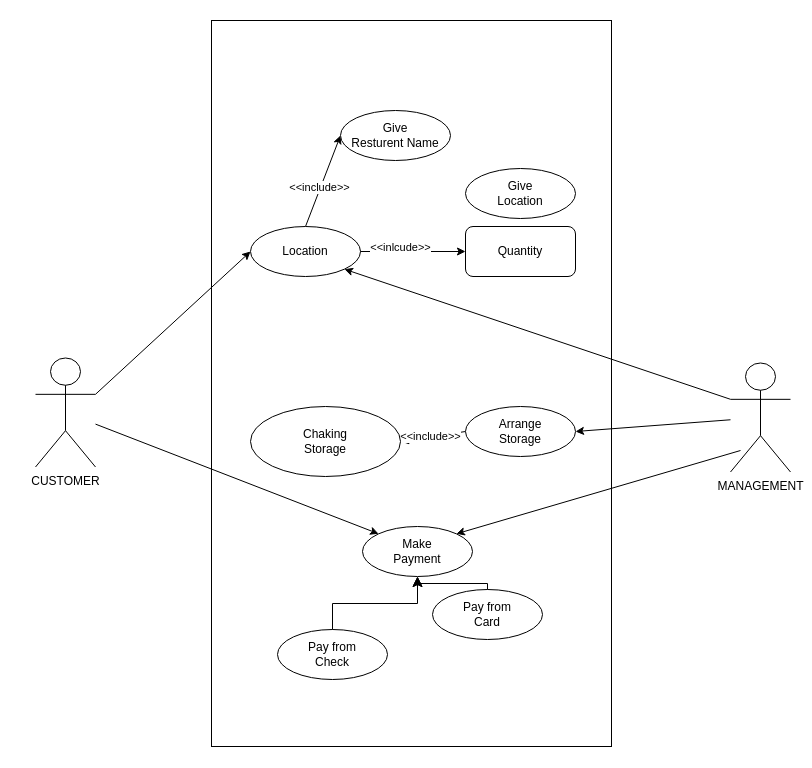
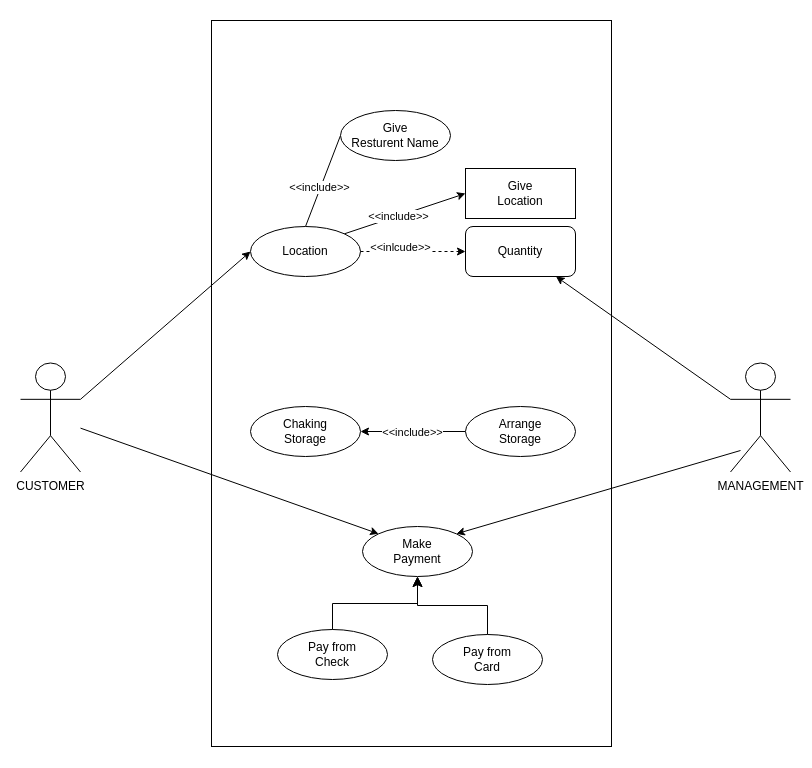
edge "Location" -> "Give Resturent Name": arrowhead classic -> none
node "Give Location": shape ellipse -> rectangle
edge "Location" -> "Give Location": added, label "<<include>>"
edge "Location" -> "Quantity": style solid -> dashed
edge "MANAGEMENT" -> "Location": now "MANAGEMENT" -> "Quantity"
node "CUSTOMER": moved (66, 413) -> (51, 418)
edge "MANAGEMENT" -> "Arrange Storage": removed
node "Chaking Storage": size 150x70 -> 110x50
node "Pay from Card": moved (488, 615) -> (488, 660)
